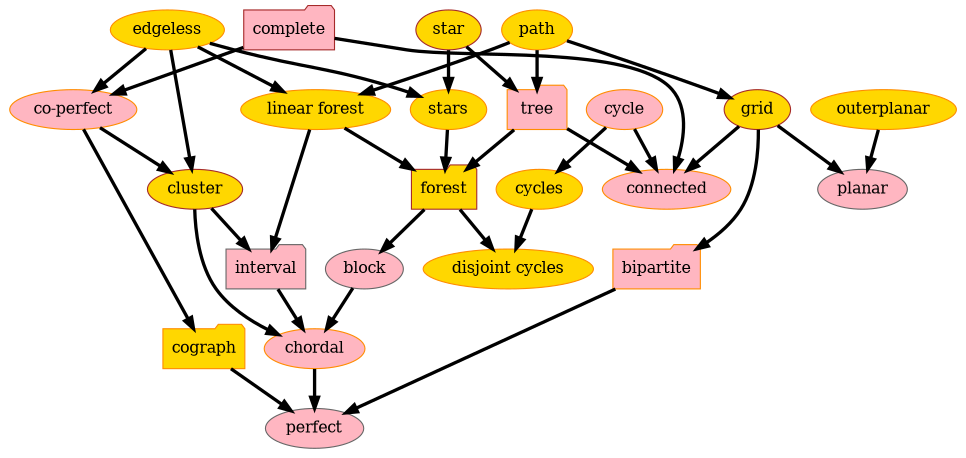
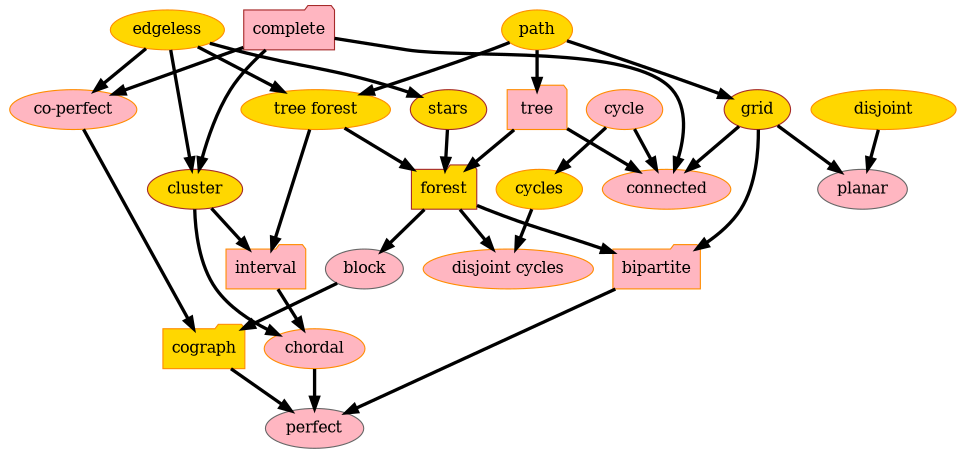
node "star": removed
node "linear forest": label "linear forest" -> "tree forest"
node "stars": color darkorange -> brown
node "outerplanar": label "outerplanar" -> "disjoint"
edge "co-perfect" -> "cluster": now "complete" -> "cluster"
edge "forest" -> "bipartite": added
node "interval": color gray40 -> darkorange
node "disjoint cycles": fillcolor gold -> lightpink
edge "block" -> "chordal": now "block" -> "cograph"
